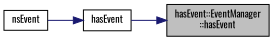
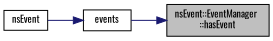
node "hasEvent": label "hasEvent" -> "events"
node "hasEvent::EventManager ::hasEvent": label "hasEvent::EventManager ::hasEvent" -> "nsEvent::EventManager ::hasEvent"
